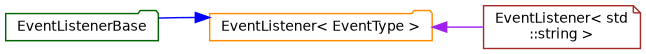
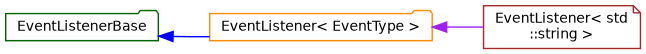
edge "EventListenerBase" -> "EventListener< EventType >": reversed
